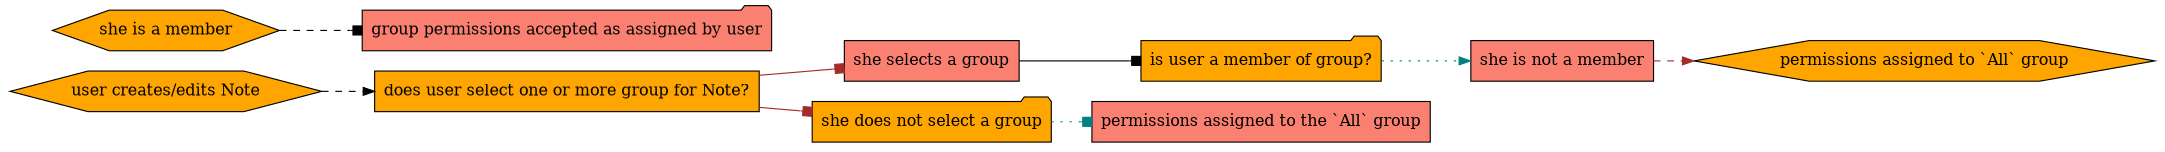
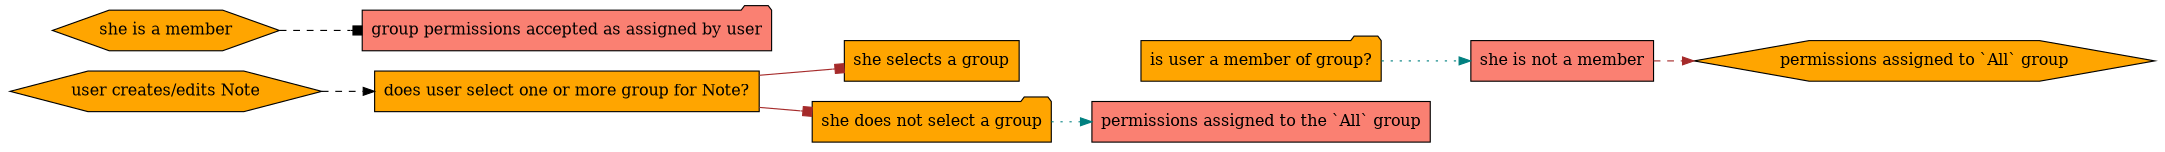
node "she selects a group": fillcolor salmon -> orange
edge "she selects a group" -> "is user a member of group?": removed
edge "she does not select a group" -> "permissions assigned to the `All` group": arrowhead box -> normal
